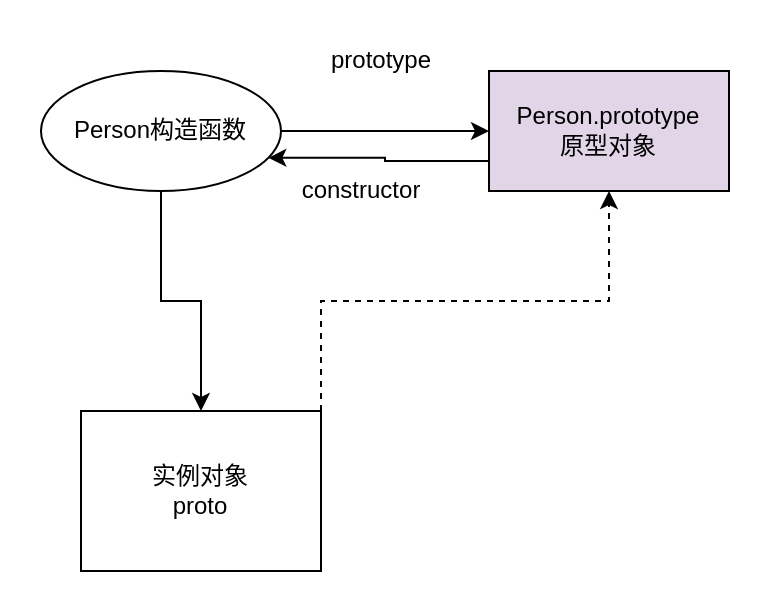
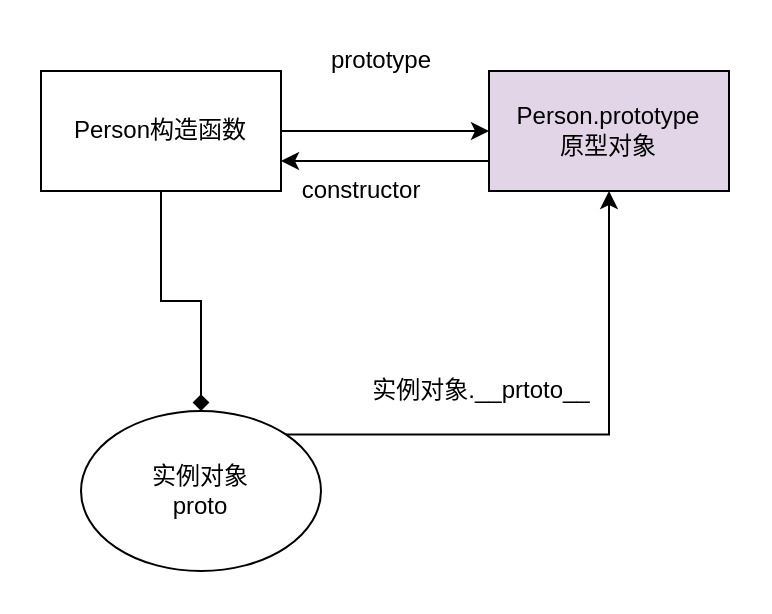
node "Person构造函数": shape ellipse -> rectangle
edge "实例对象 proto" -> "Person.prototype 原型对象": style dashed -> solid
node "实例对象.__prtoto__": added
edge "Person构造函数" -> "实例对象 proto": arrowhead classic -> diamond
node "实例对象 proto": shape rectangle -> ellipse
